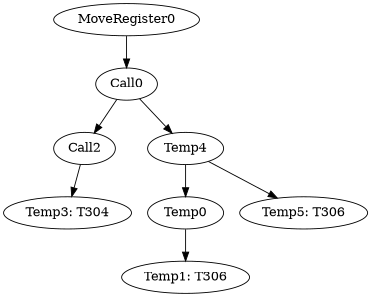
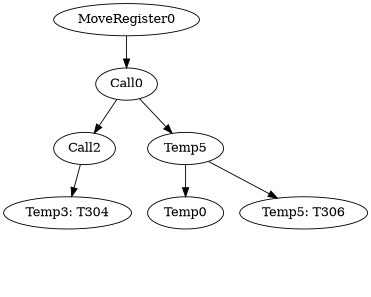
node "Temp4": label "Temp4" -> "Temp5"
node "Temp1: T306": removed
